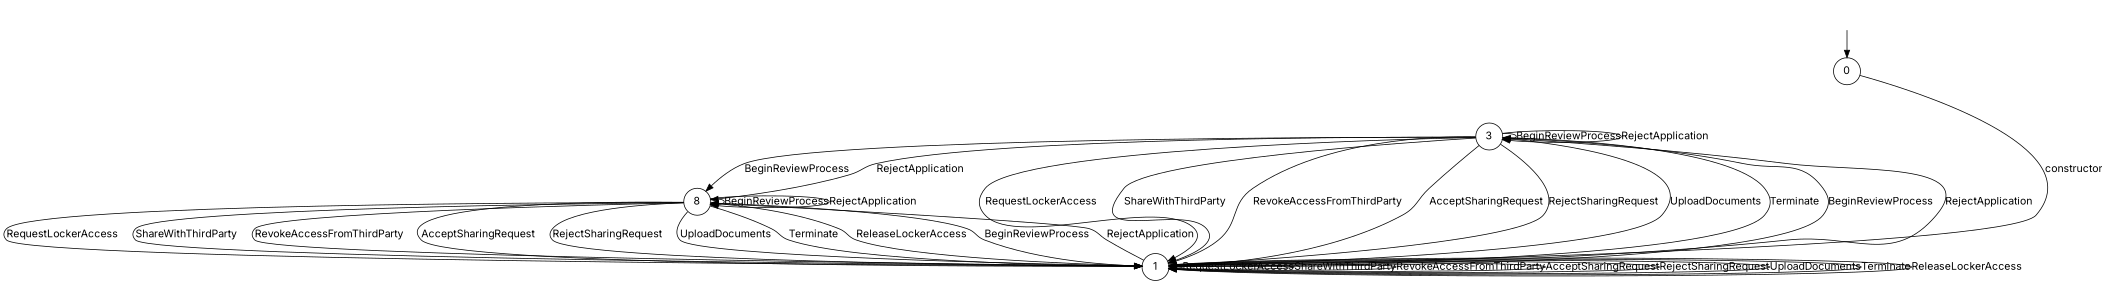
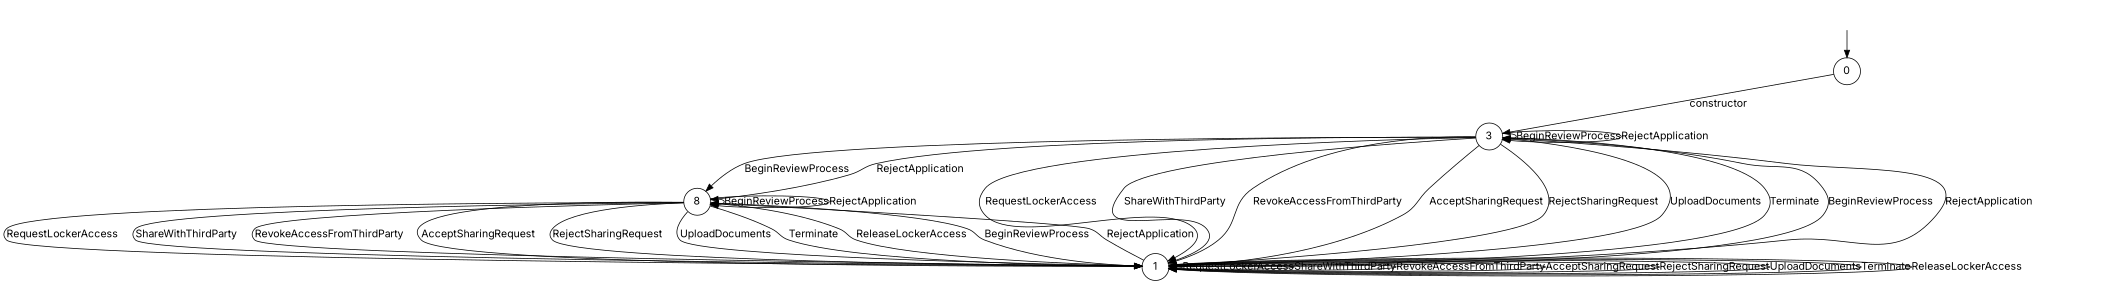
edge "0" -> "1": now "0" -> "3"
